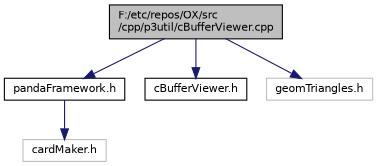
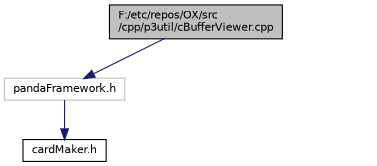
node "pandaFramework.h": color black -> grey75
node "cBufferViewer.h": removed
node "geomTriangles.h": removed
node "cardMaker.h": color grey75 -> black
